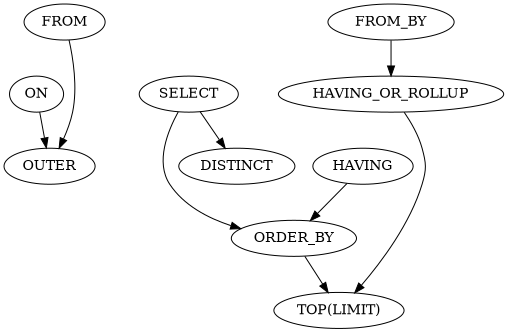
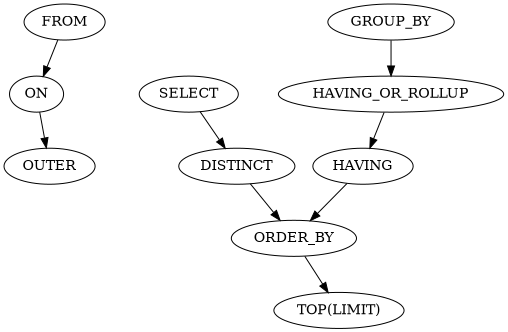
node "FROM_BY": label "FROM_BY" -> "GROUP_BY"
edge "FROM" -> "OUTER": now "FROM" -> "ON"
edge "SELECT" -> "ORDER_BY": now "DISTINCT" -> "ORDER_BY"
edge "HAVING_OR_ROLLUP" -> "TOP(LIMIT)": now "HAVING_OR_ROLLUP" -> "HAVING"
